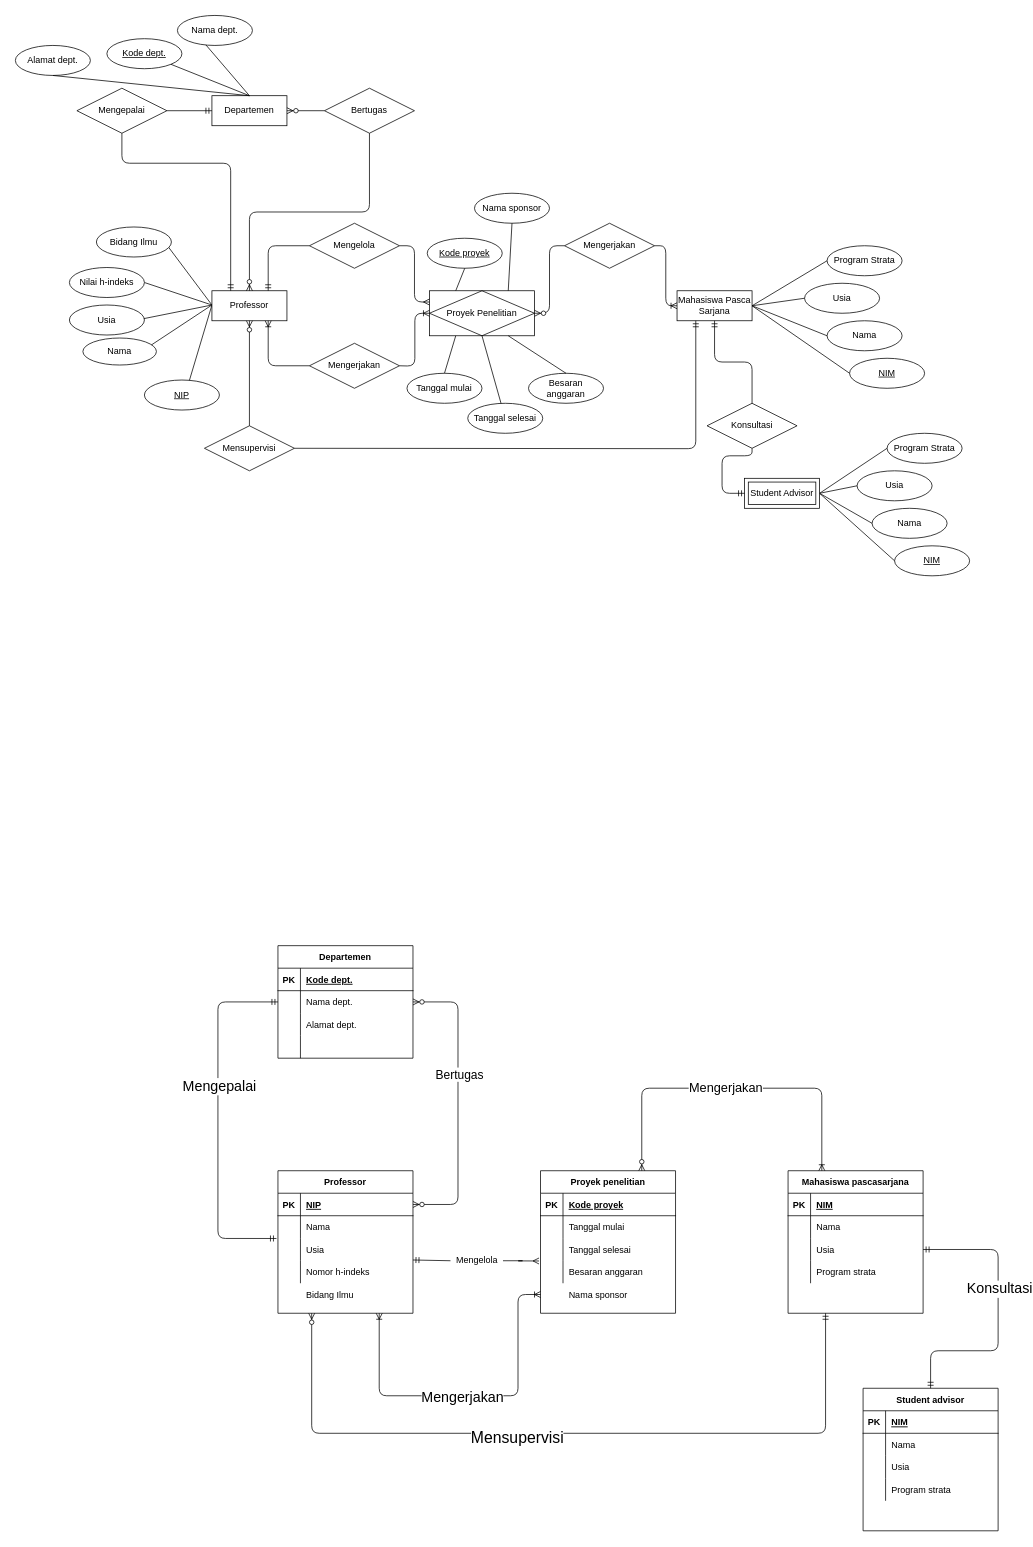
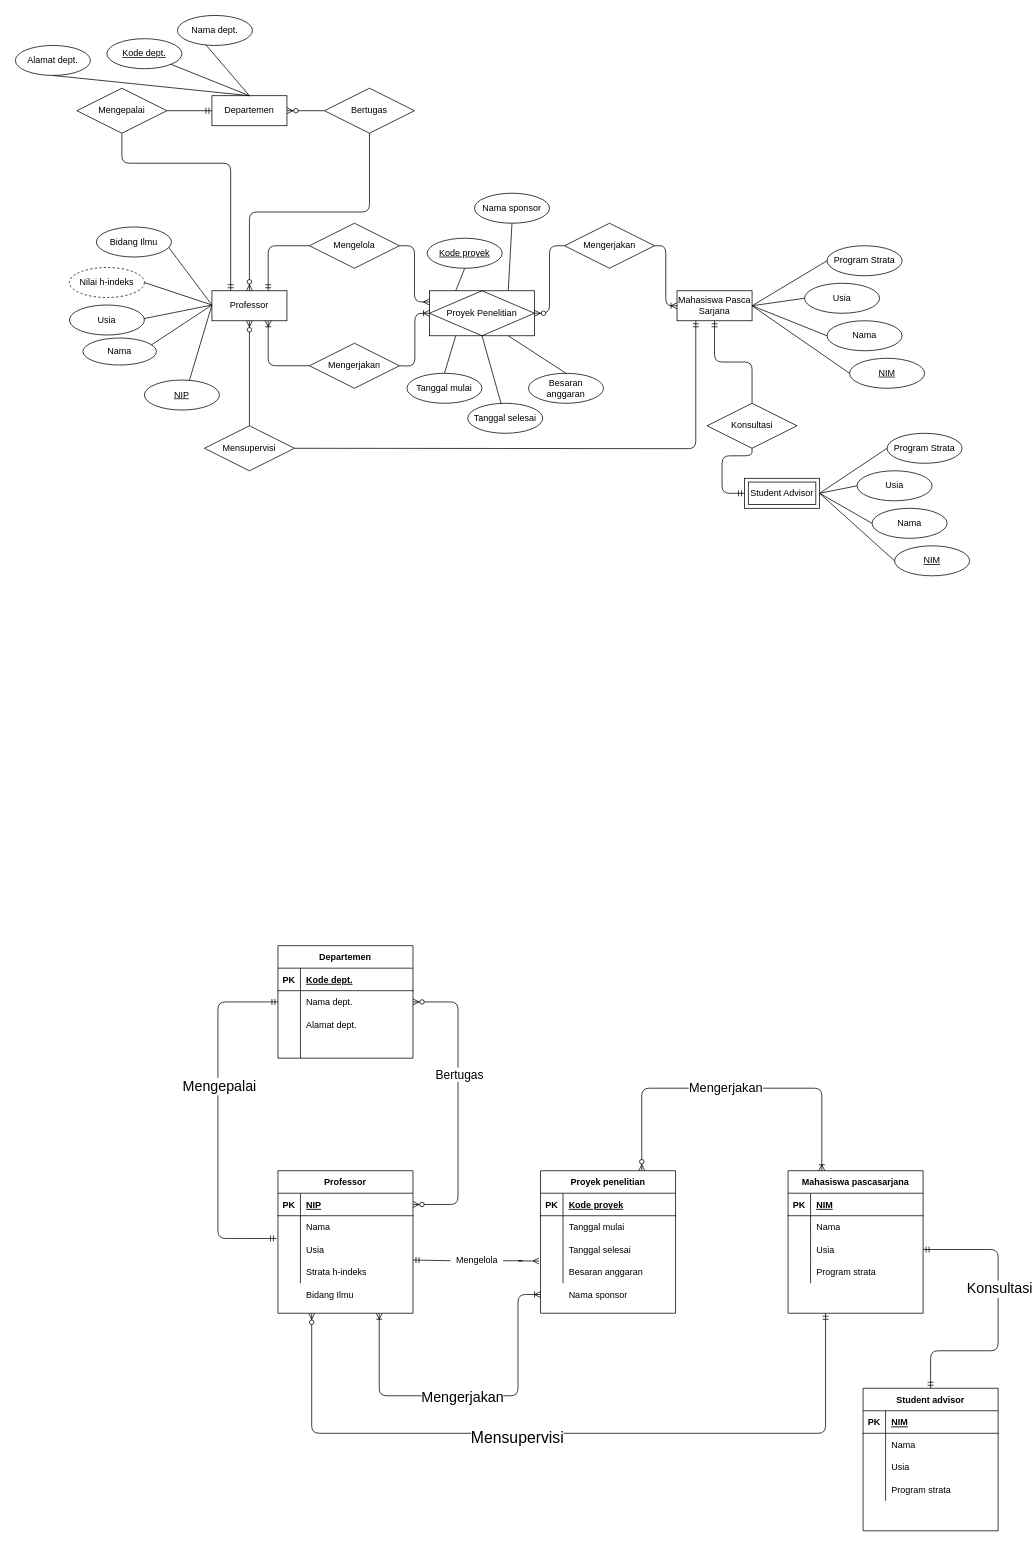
node "Nilai h-indeks": style solid -> dashed
node "Nomor h-indeks": label "Nomor h-indeks" -> "Strata h-indeks"
